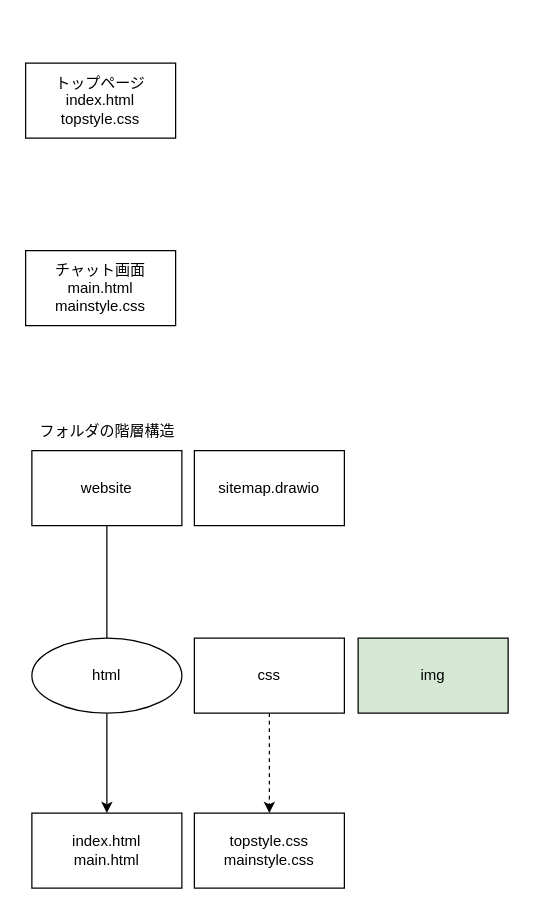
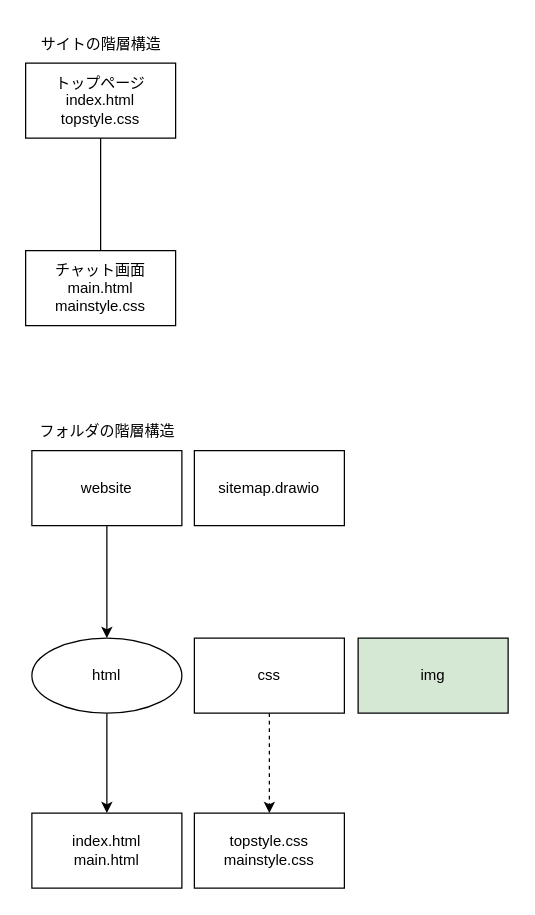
node "サイトの階層構造": added
edge "トップページ index.html topstyle.css" -- "チャット画面 main.html mainstyle.css": added
edge "website" -- "html": arrowhead none -> classic
